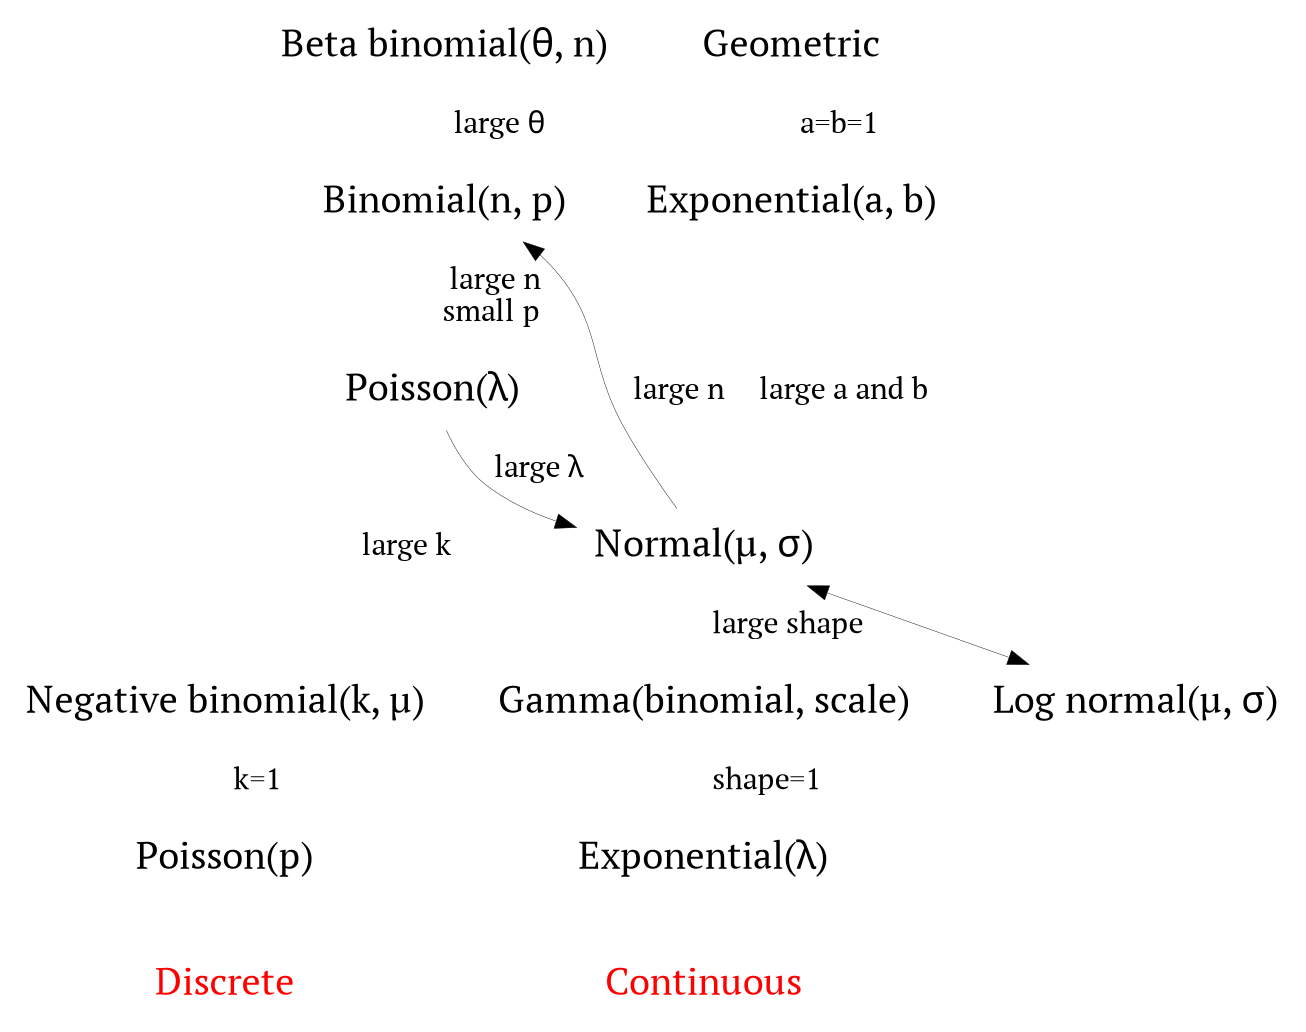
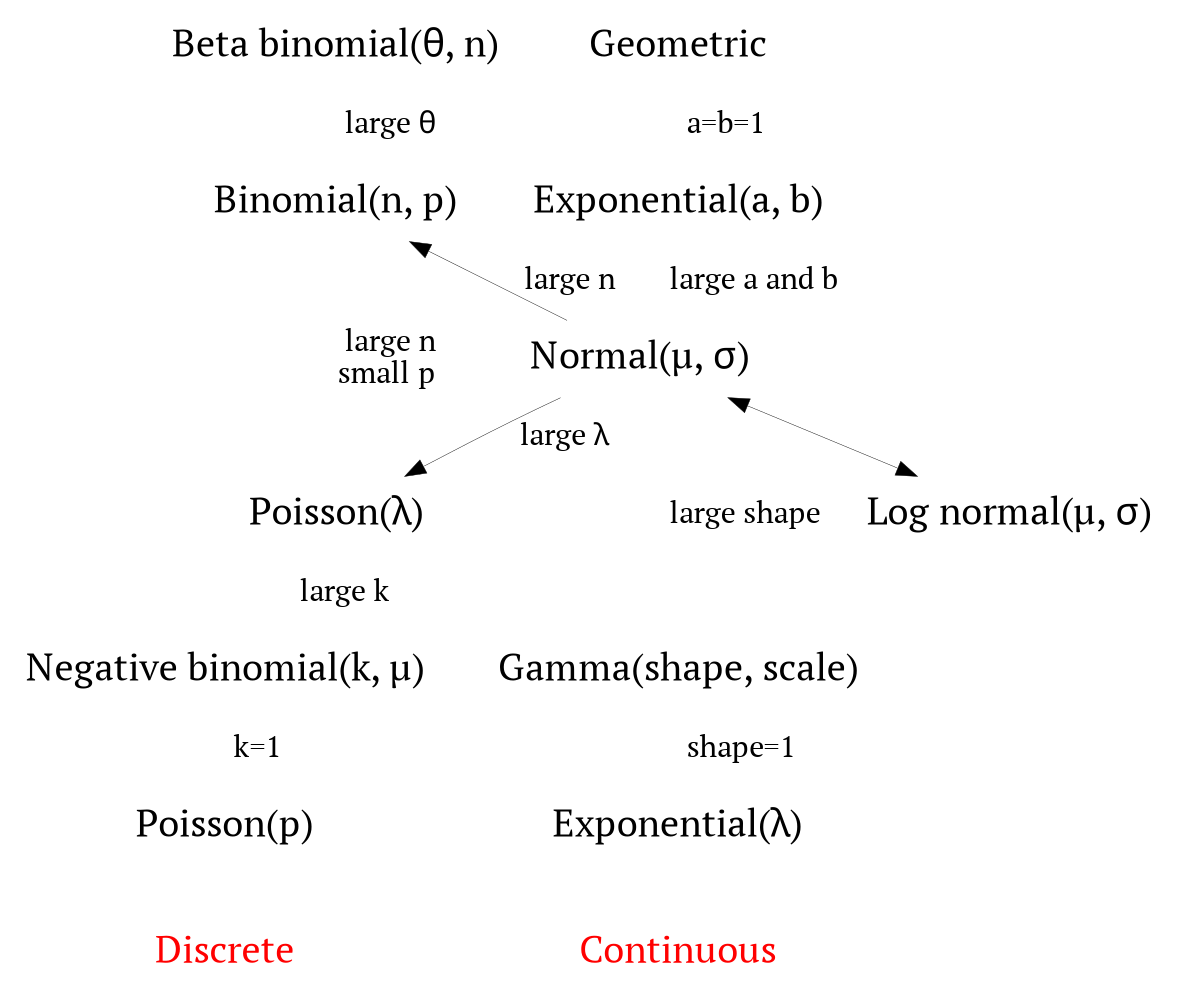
edge "Poisson(λ)" -> "Normal(μ, σ)": reversed
node "Gamma(binomial, scale)": label "Gamma(binomial, scale)" -> "Gamma(shape, scale)"
